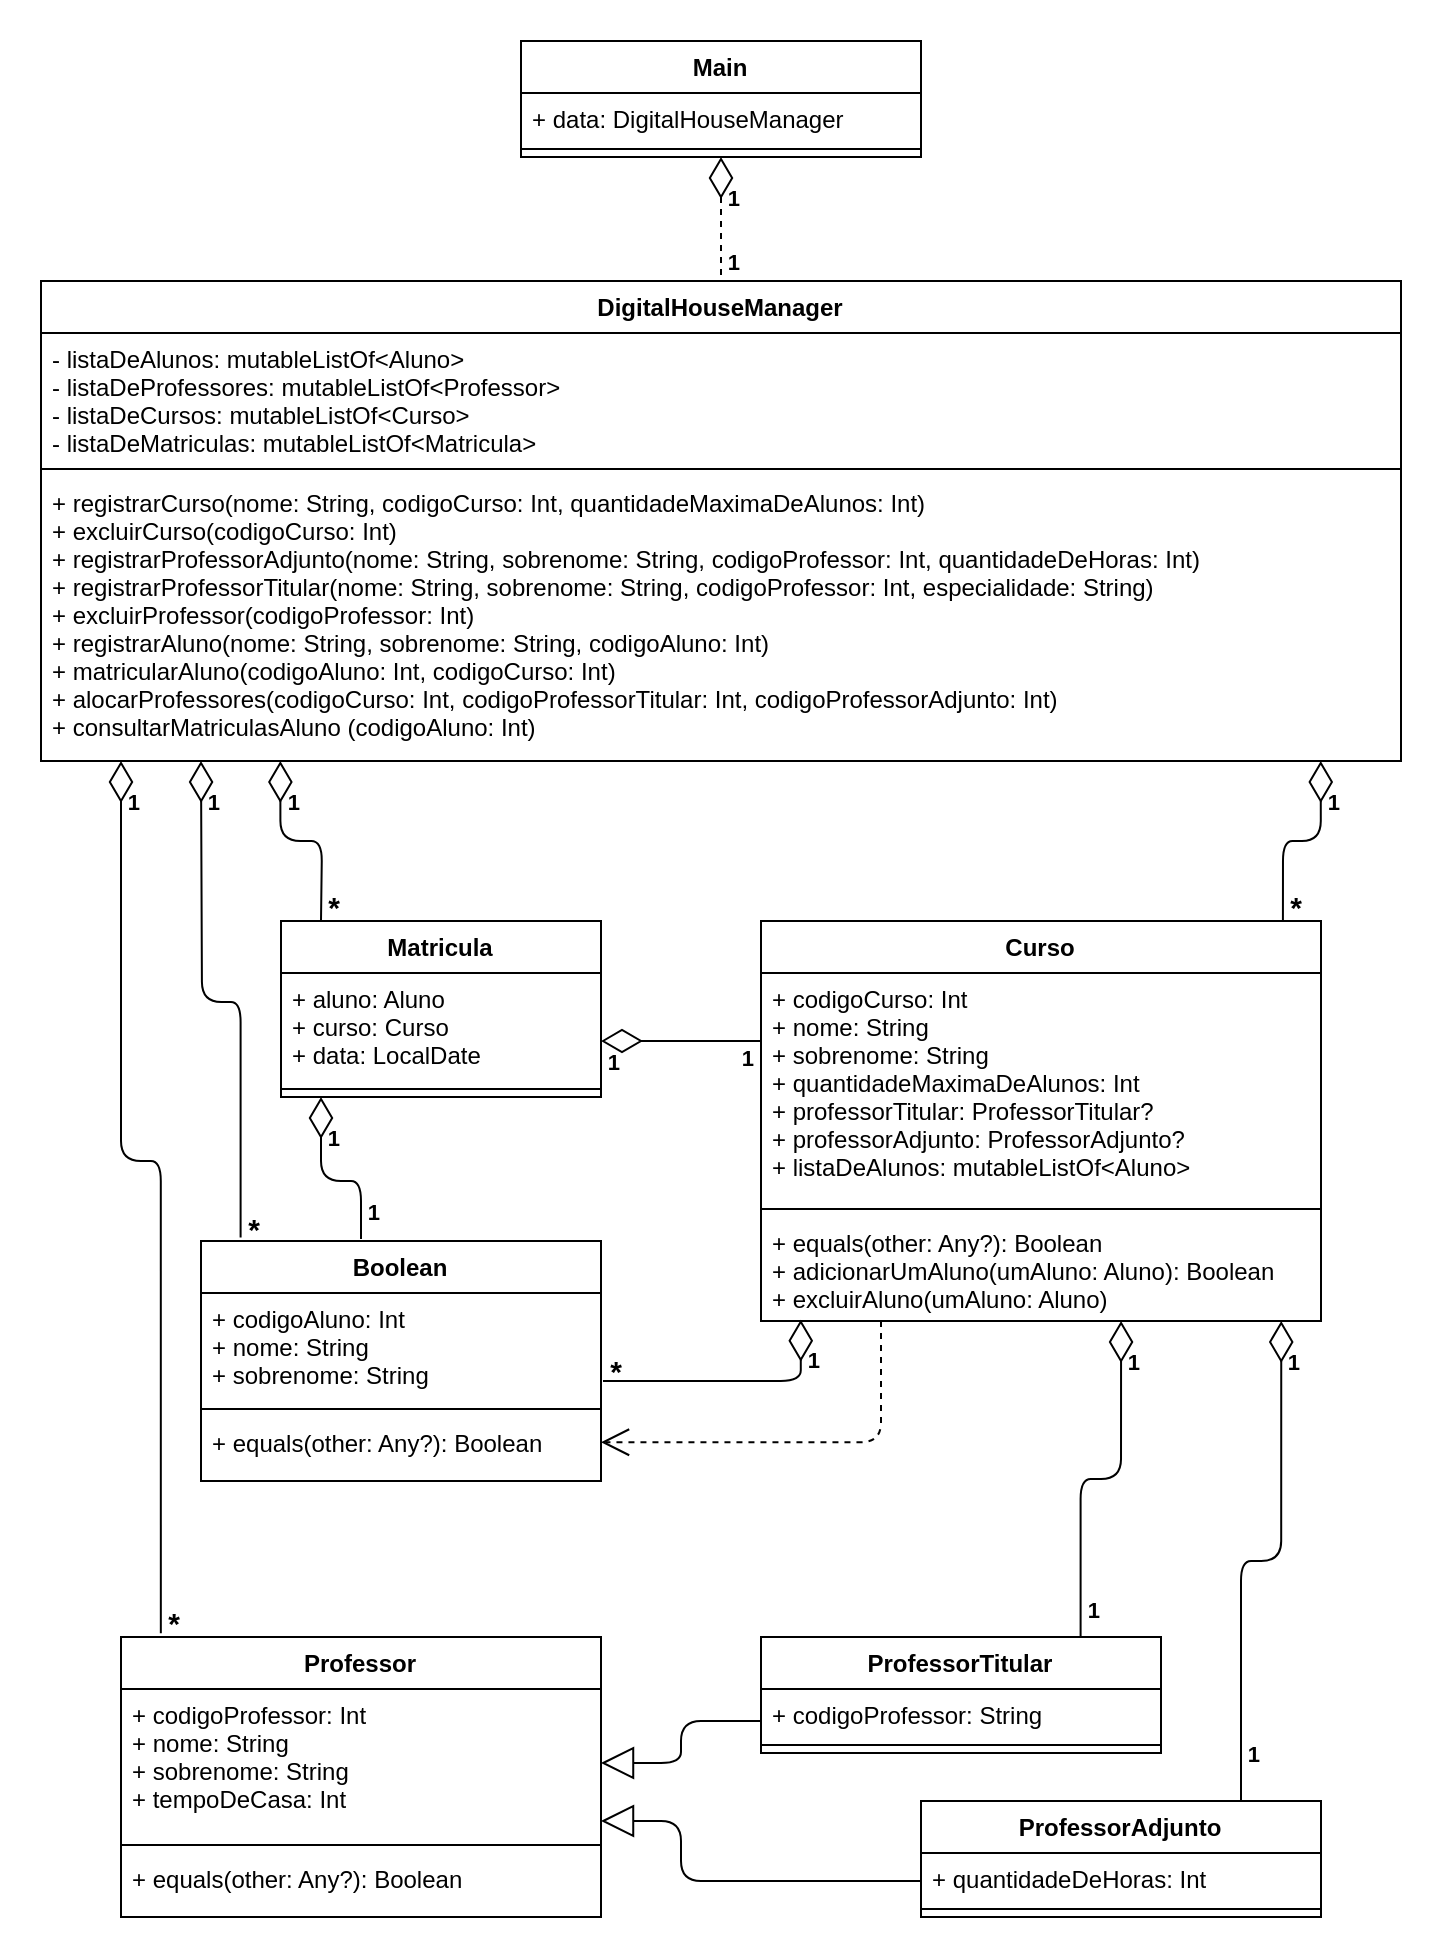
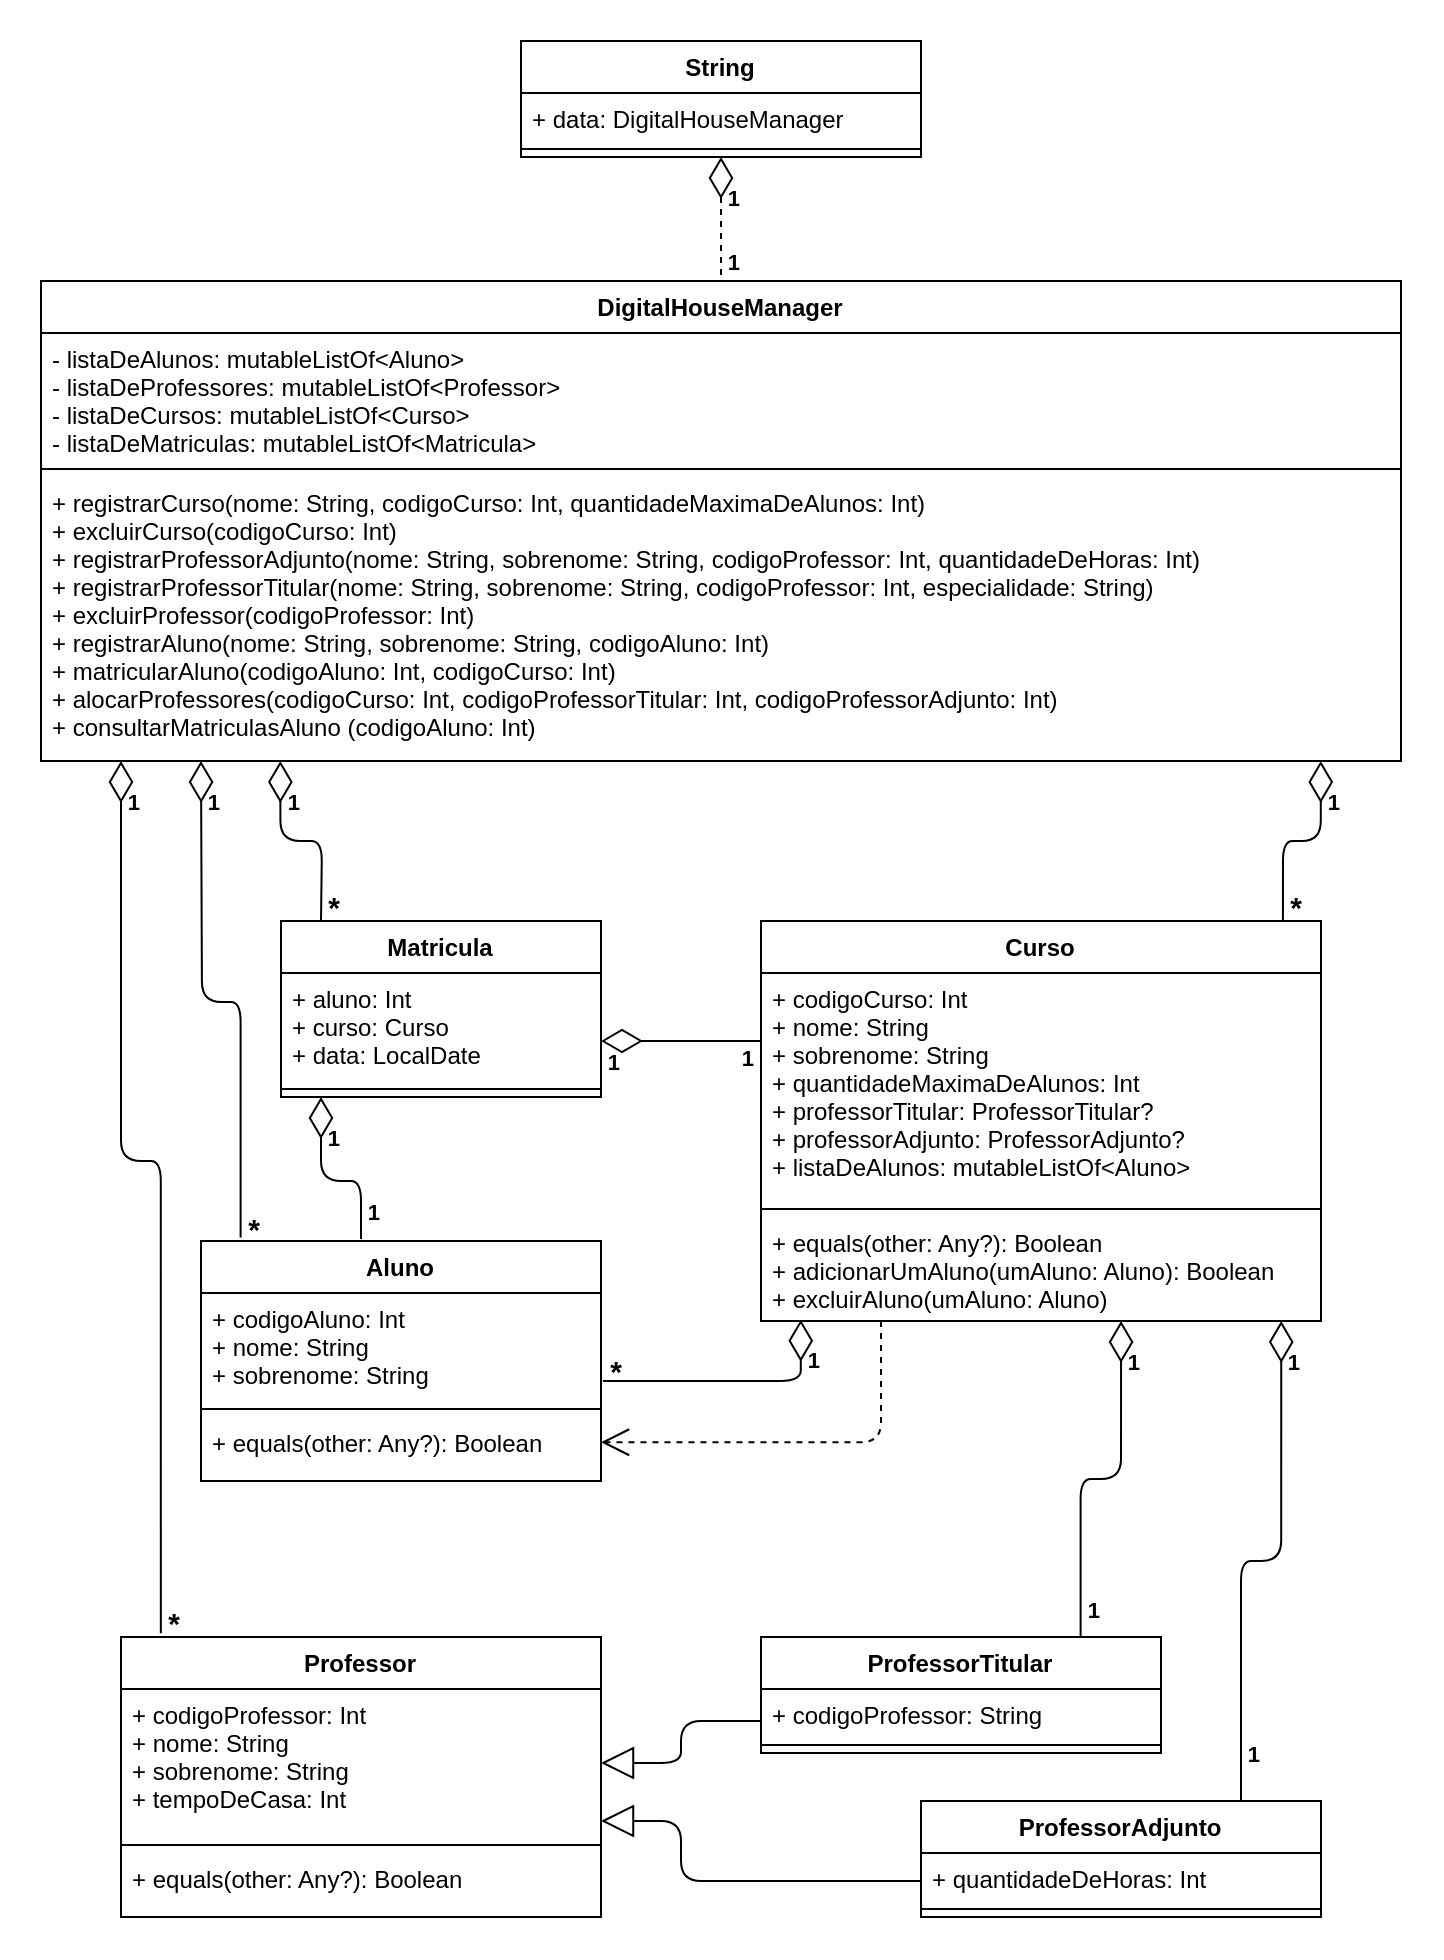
node "Main": label "Main" -> "String"
node "+ aluno: Aluno + curso: Curso + data: LocalDate": label "+ aluno: Aluno + curso: Curso + data: LocalDate" -> "+ aluno: Int + curso: Curso + data: LocalDate"
node "Boolean": label "Boolean" -> "Aluno"
